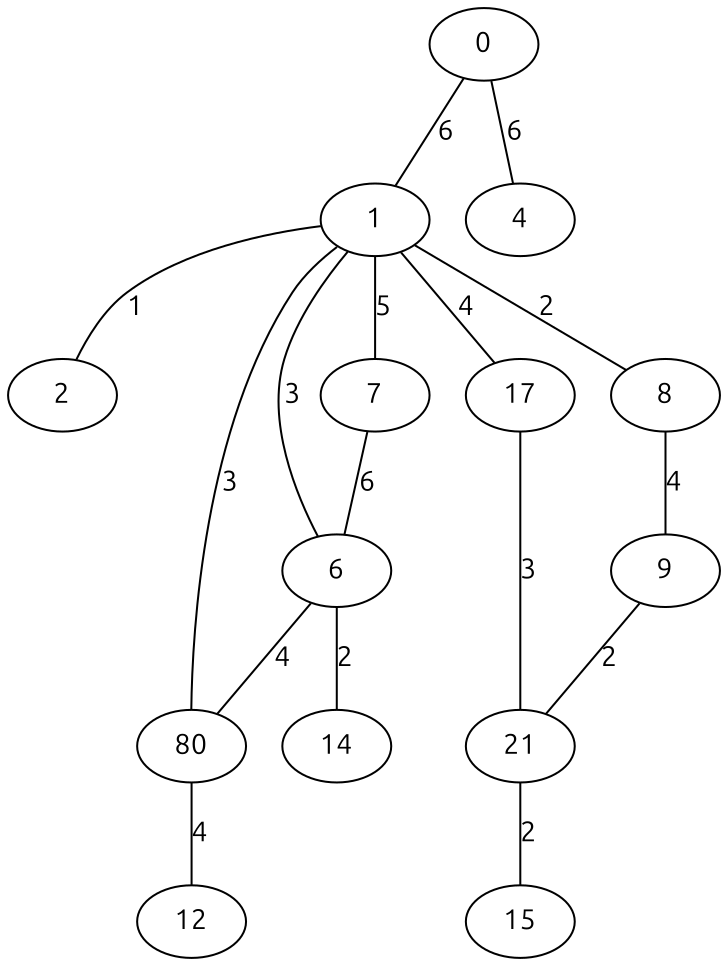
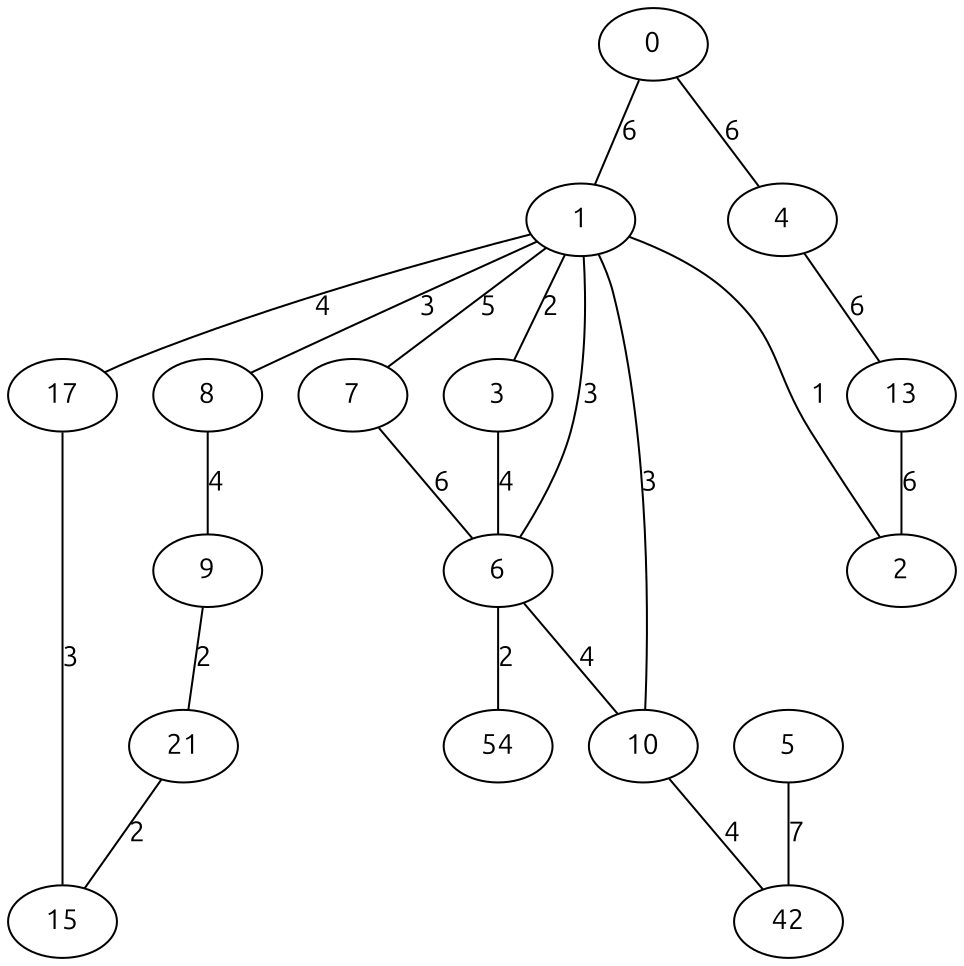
edge "1" -- "8": label "2" -> "3"
node "3": added
node "13": added
edge "17" -- "21": now "17" -- "15"
node "80": label "80" -> "10"
node "14": label "14" -> "54"
node "5": added
node "12": label "12" -> "42"
